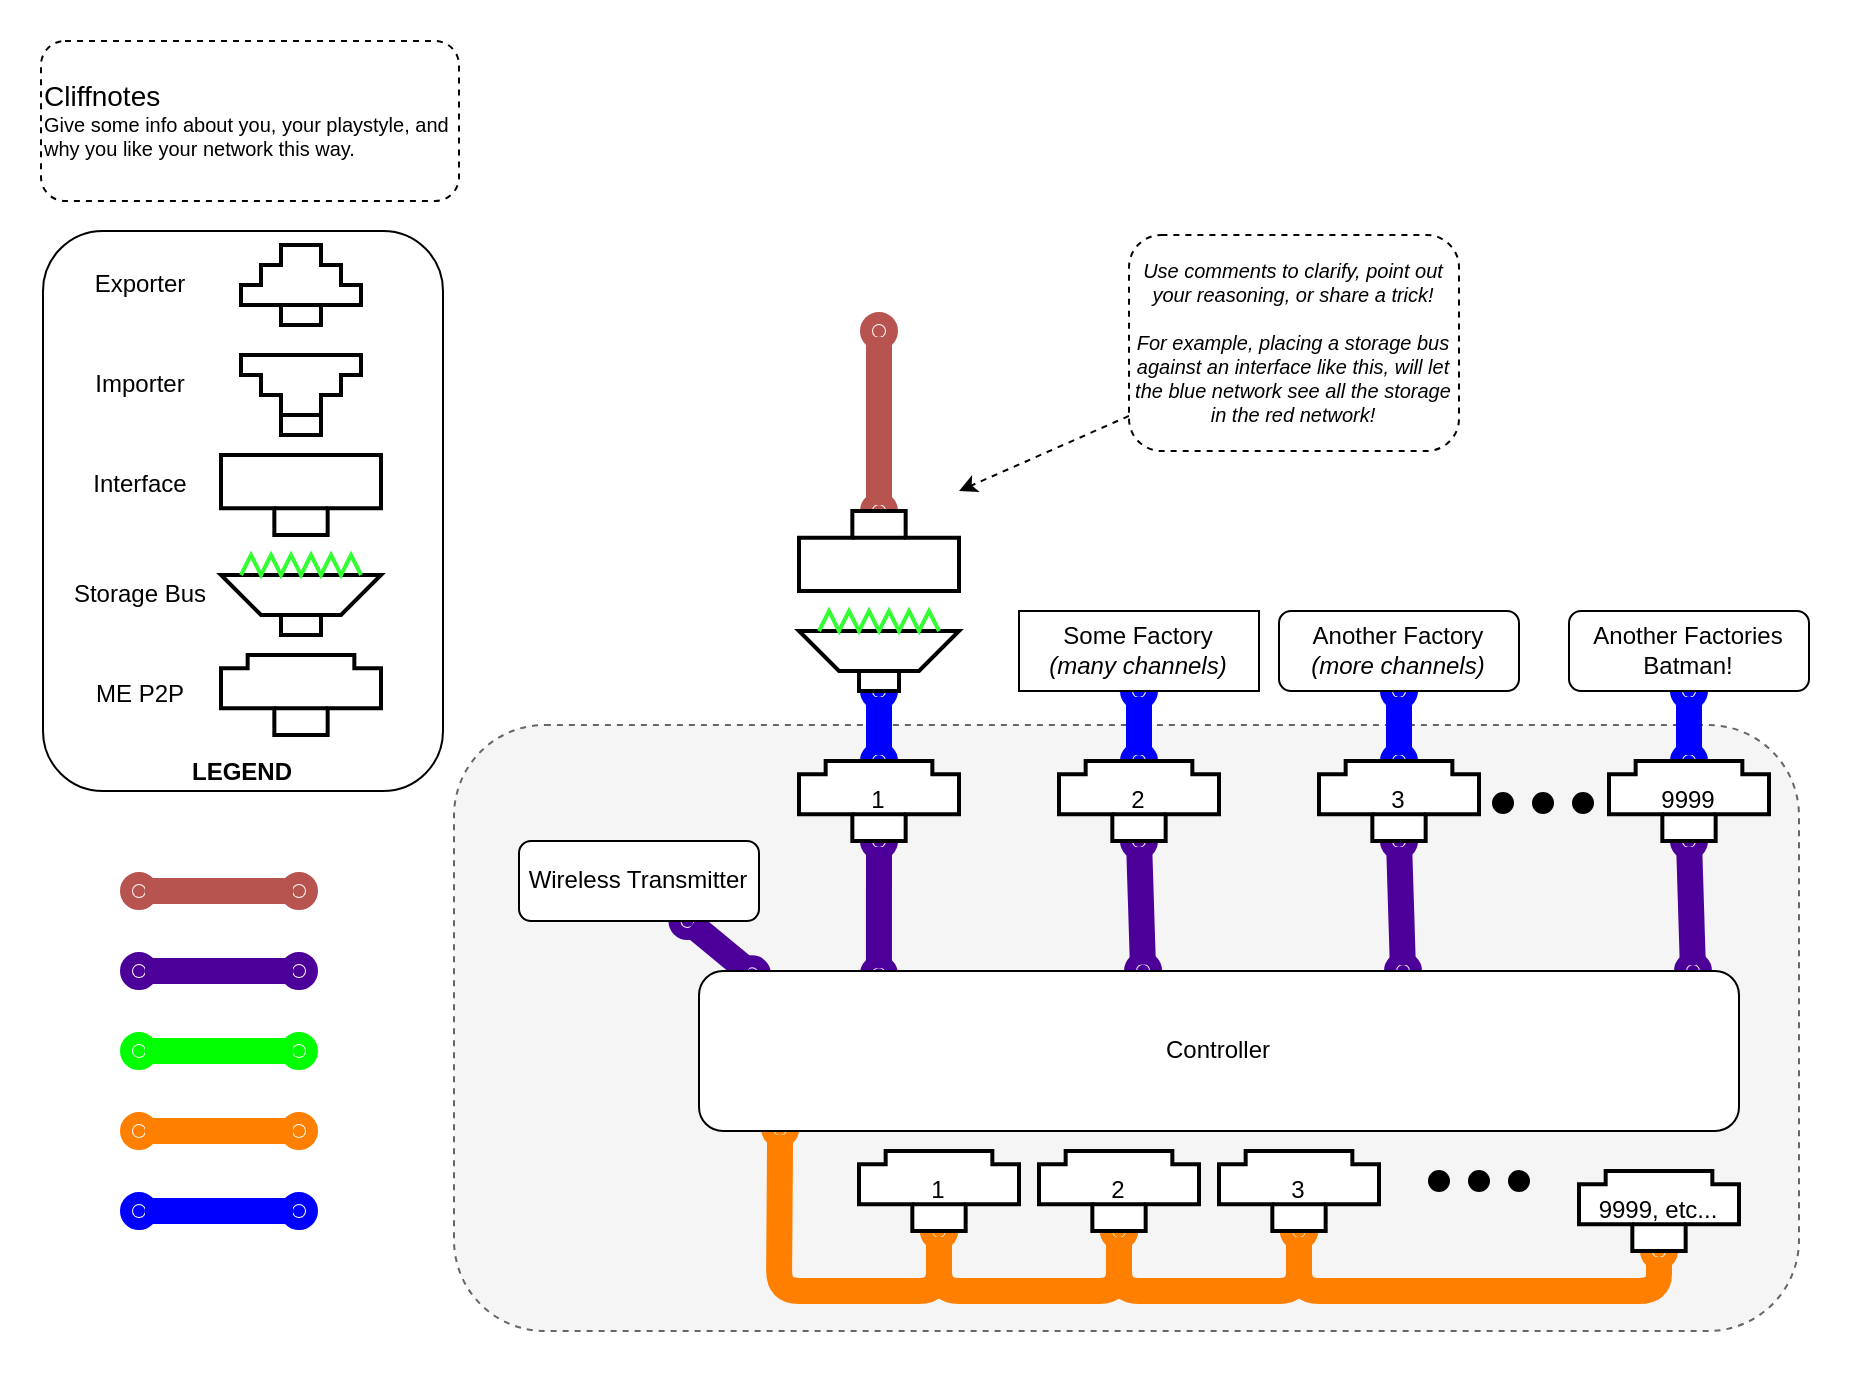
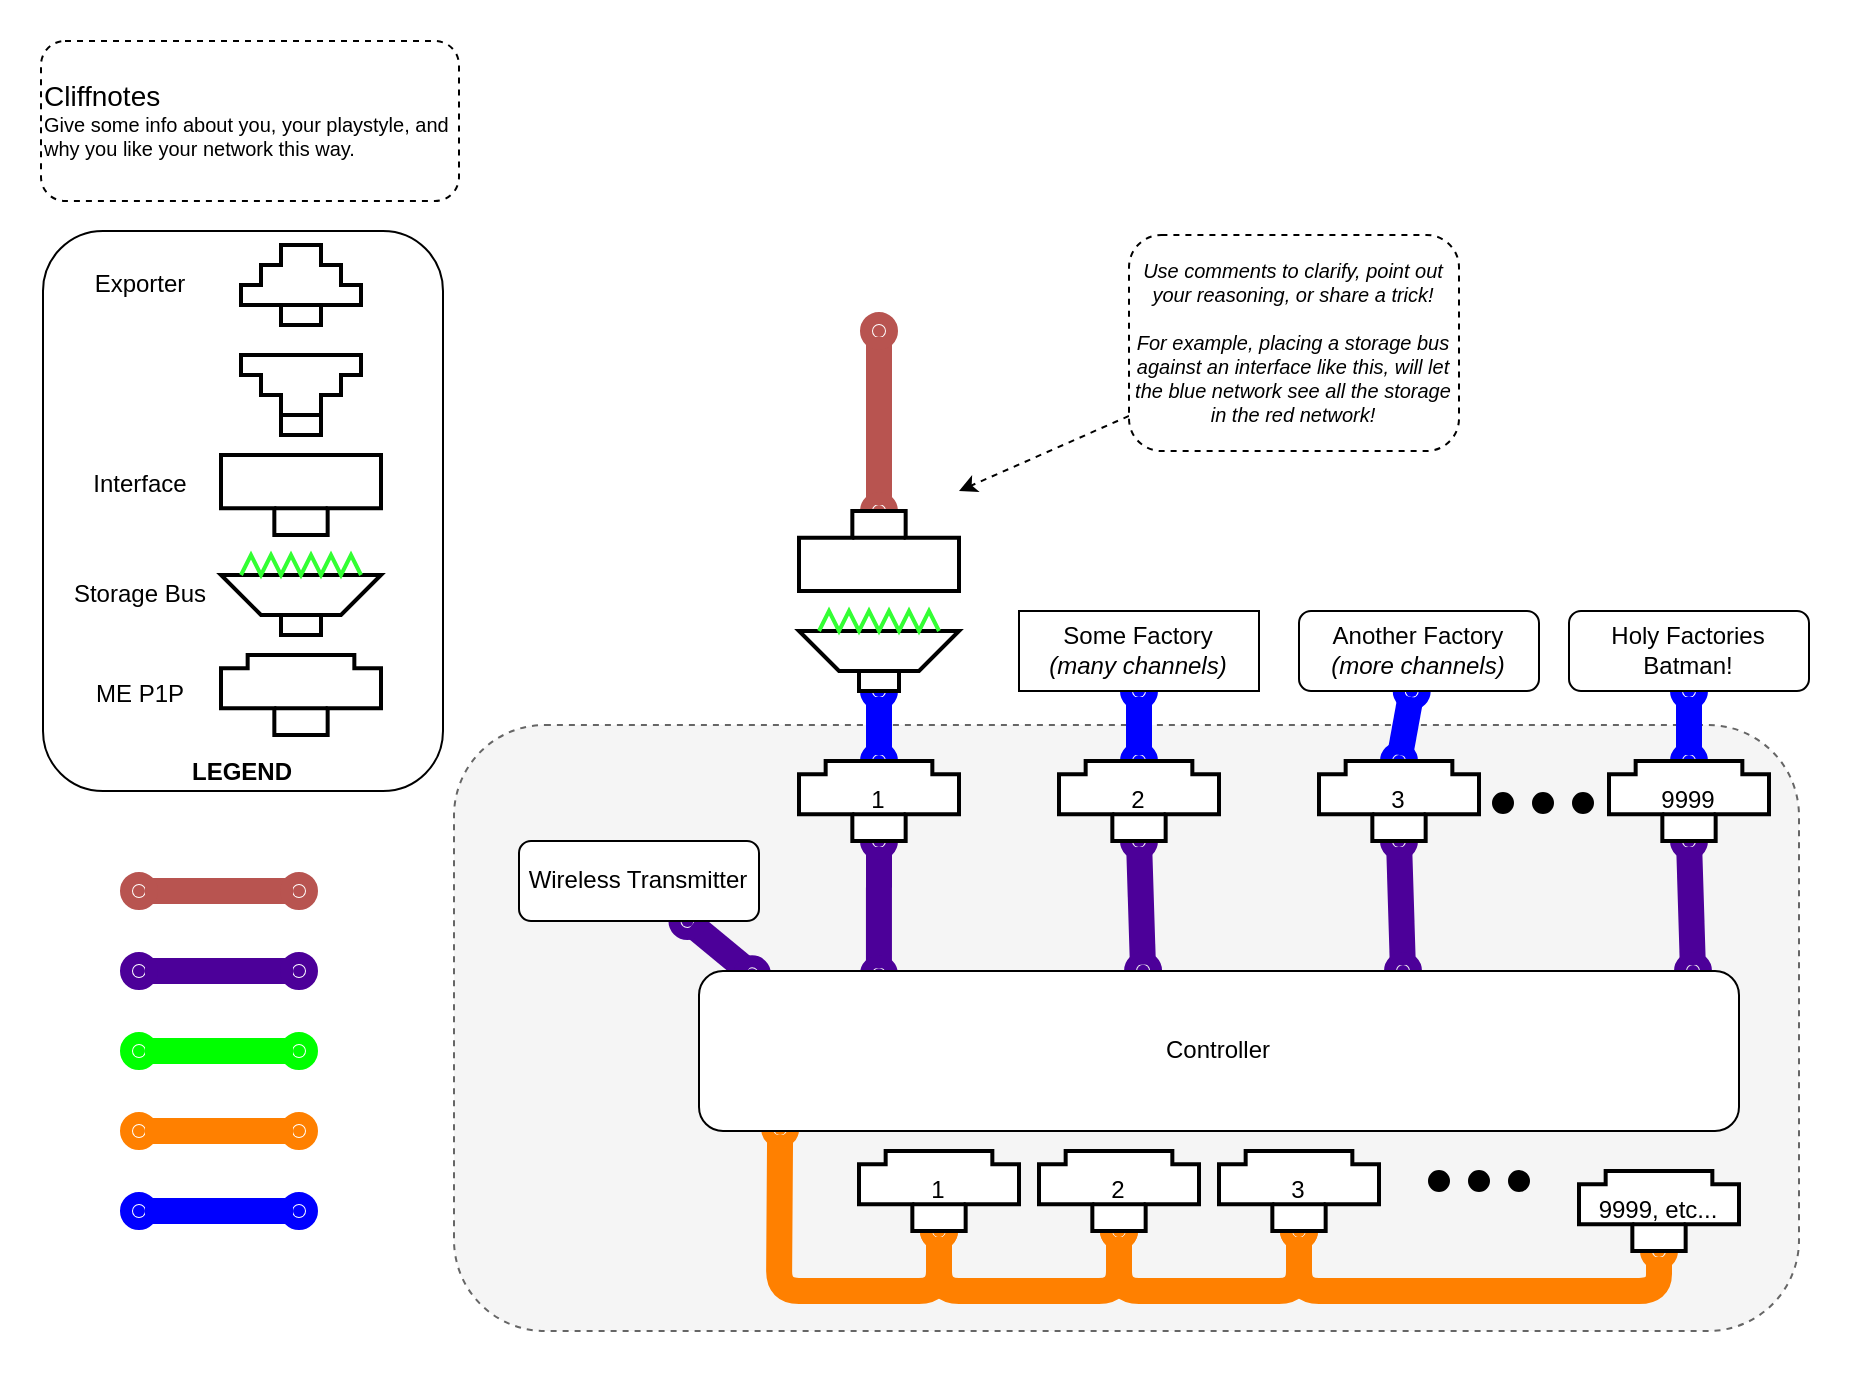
node "Importer": removed
node "Another Factory (more channels)": moved (1399, 651) -> (1419, 651)
node "Another Factories Batman!": label "Another Factories Batman!" -> "Holy Factories Batman!"
node "ME P2P": label "ME P2P" -> "ME P1P"
